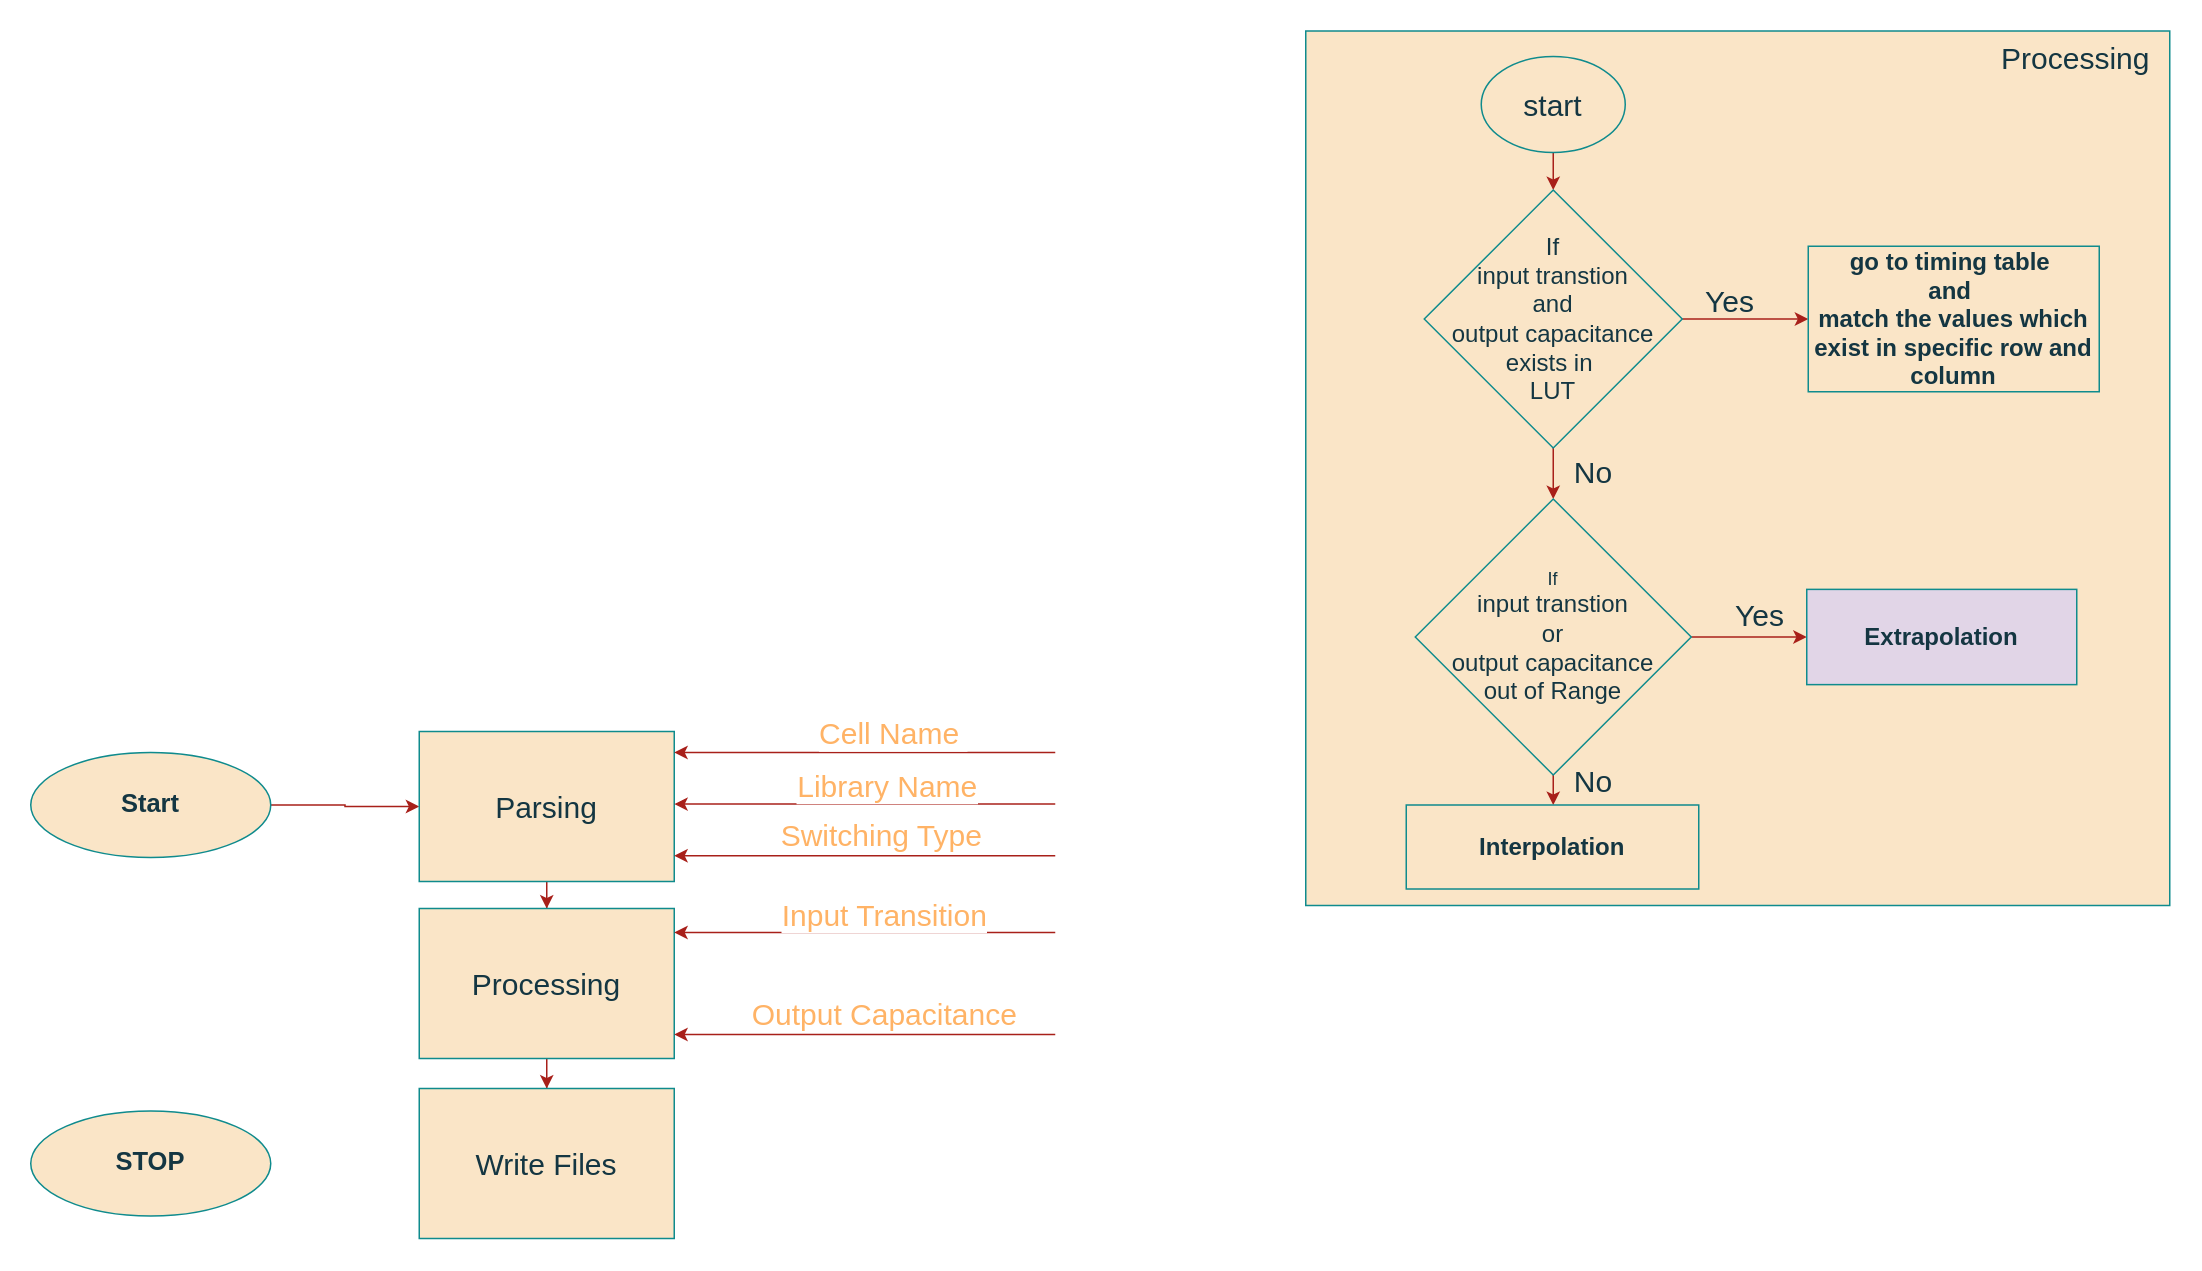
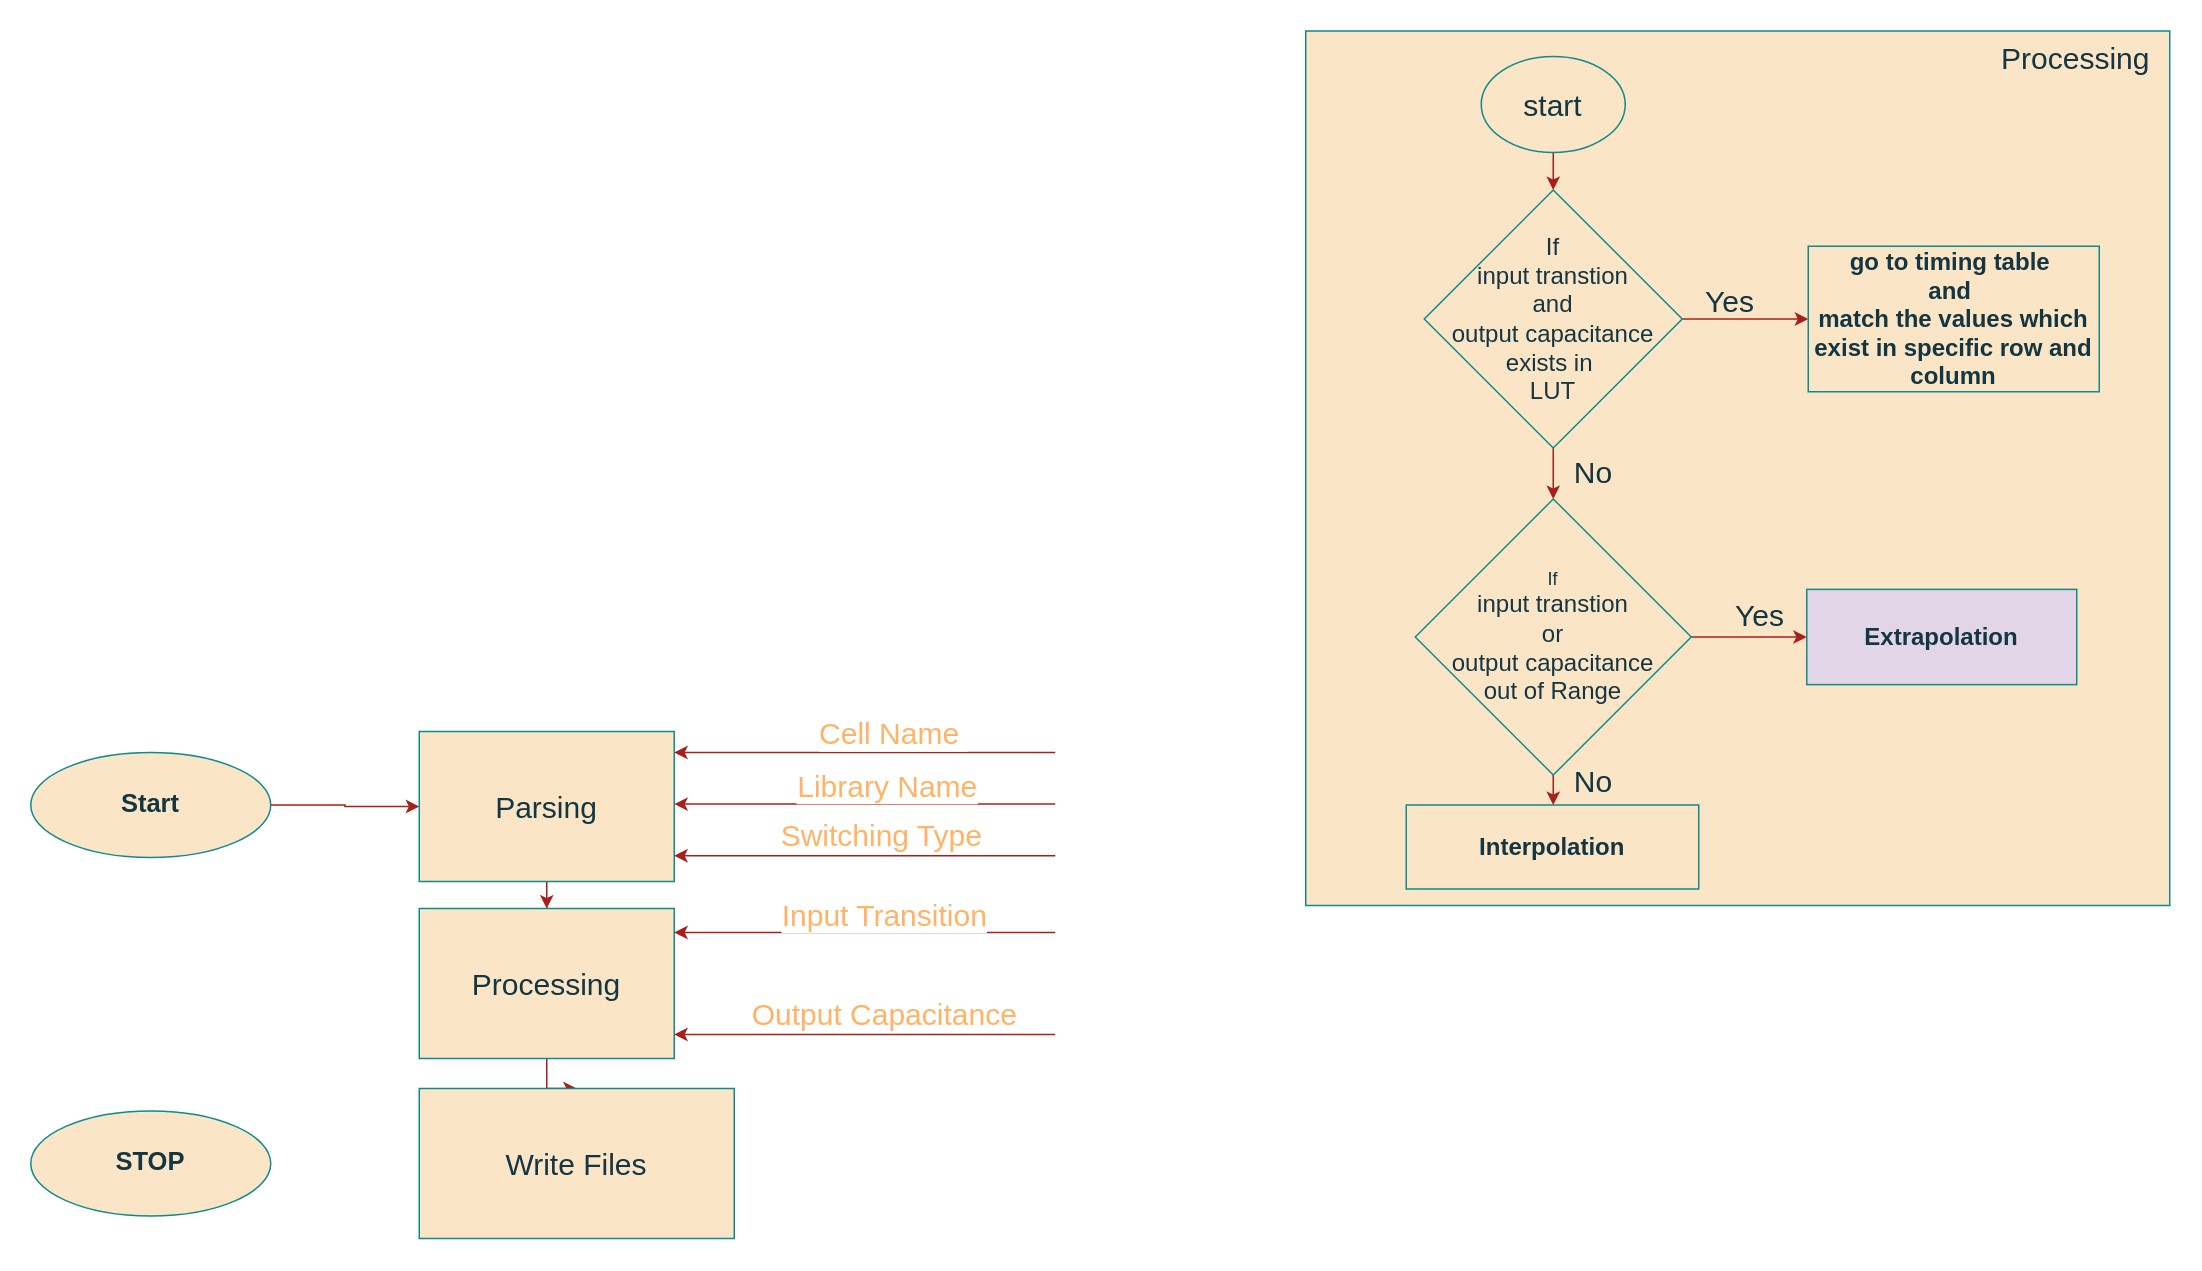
node "Write Files": size 255x150 -> 315x150
